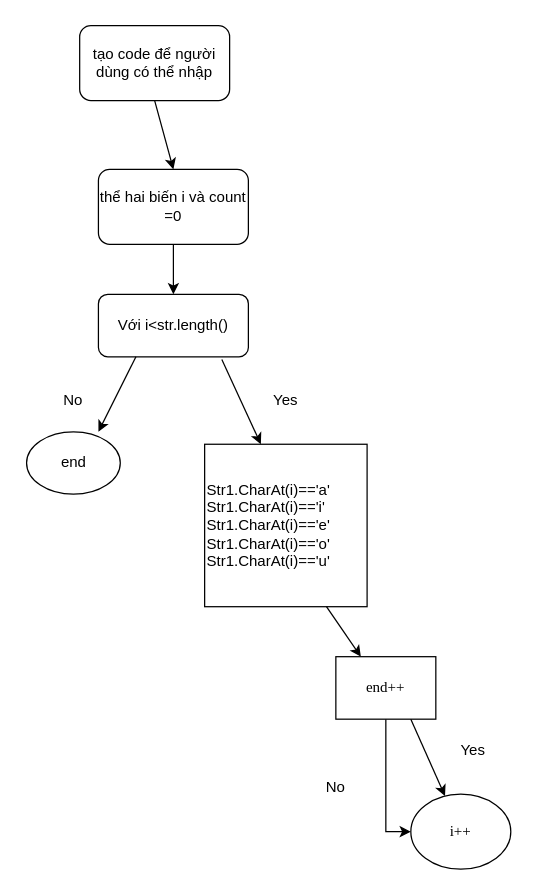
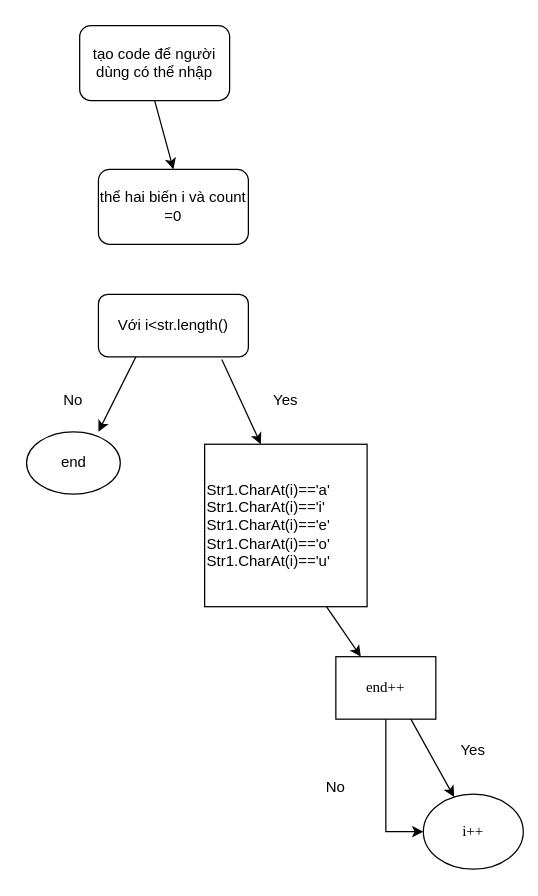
edge "thể hai biến i và count =0" -> "Với i<str.length()": removed
node "i++": moved (461, 832) -> (473, 832)
